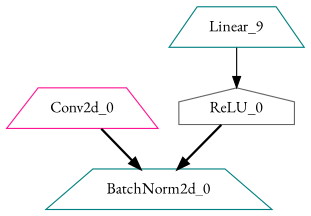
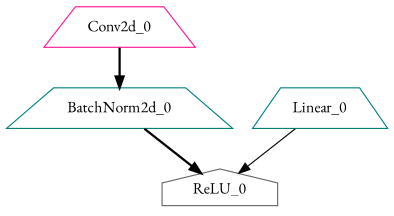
node "Linear_9": label "Linear_9" -> "Linear_0"
edge "ReLU_0" -> "BatchNorm2d_0": reversed
